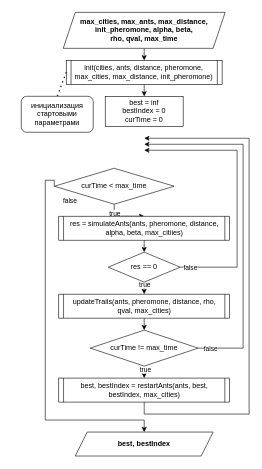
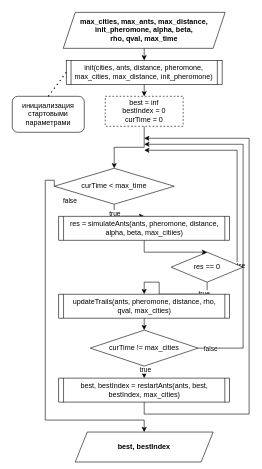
node "best = inf bestIndex = 0 curTime = 0": style solid -> dashed
node "инициализация стартовыми параметрами": moved (57, 114) -> (48, 114)
edge "best = inf bestIndex = 0 curTime = 0" -> "curTime < max_time": added
node "res == 0": moved (144, 267) -> (207, 267)
node "curTime != max_time": label "curTime != max_time" -> "curTime != max_cities"
node "best, bestIndex": size 138x24 -> 138x30
